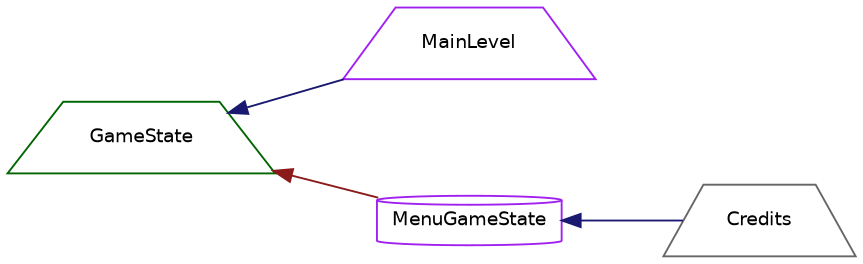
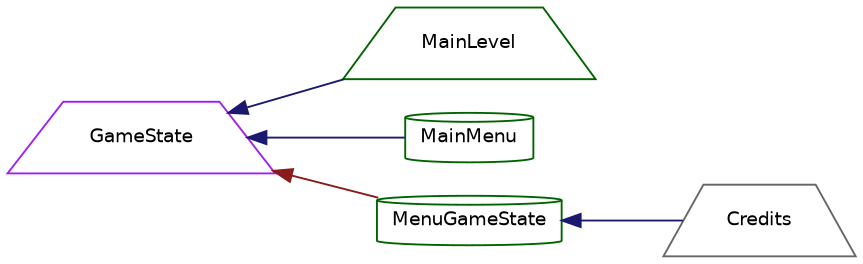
node "MainLevel": color purple -> darkgreen
node "GameState": color darkgreen -> purple
node "MainMenu": added
node "MenuGameState": color purple -> darkgreen
